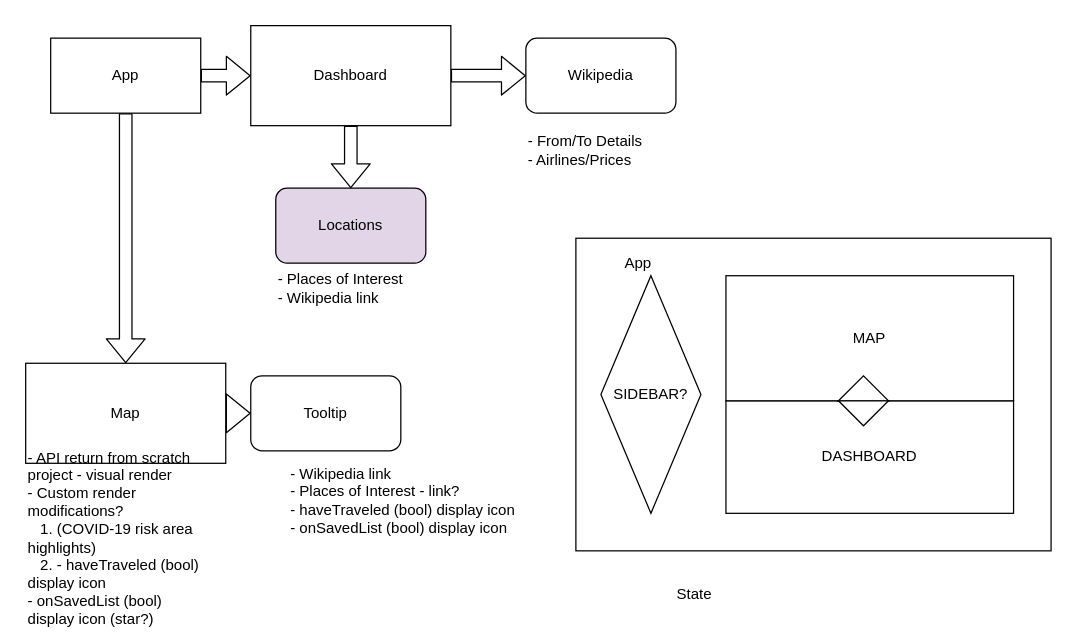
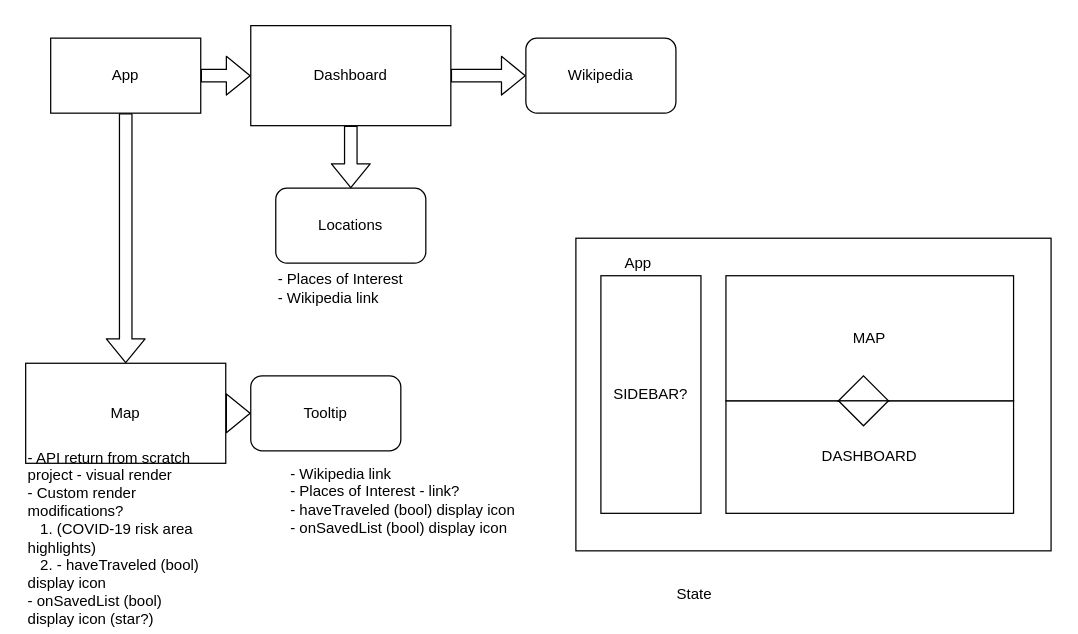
node "- From/To Details - Airlines/Prices": removed
node "Locations": fillcolor #e1d5e7 -> #ffffff
node "SIDEBAR?": shape diamond -> rectangle
